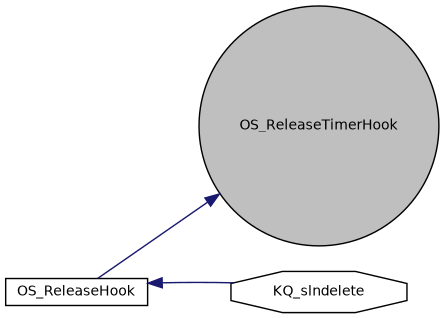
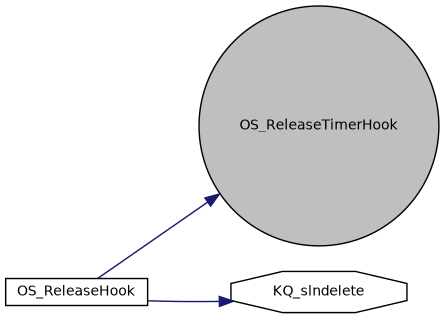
edge "KQ_slndelete" -> "OS_ReleaseHook": reversed
